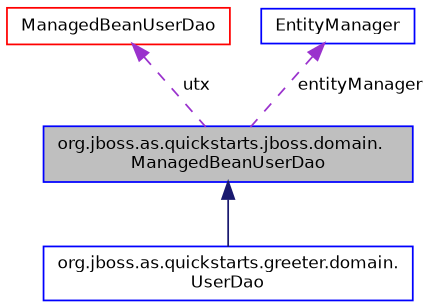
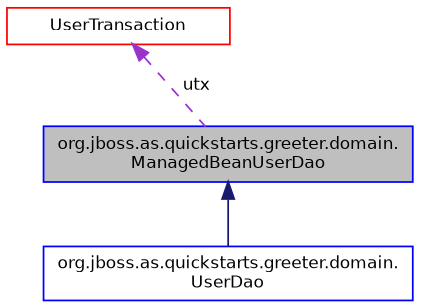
node "ManagedBeanUserDao": label "ManagedBeanUserDao" -> "UserTransaction"
node "EntityManager": removed
node "org.jboss.as.quickstarts.jboss.domain. ManagedBeanUserDao": label "org.jboss.as.quickstarts.jboss.domain. ManagedBeanUserDao" -> "org.jboss.as.quickstarts.greeter.domain. ManagedBeanUserDao"
